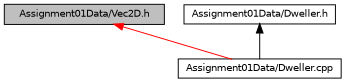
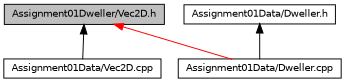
node "Assignment01Data/Vec2D.h": label "Assignment01Data/Vec2D.h" -> "Assignment01Dweller/Vec2D.h"
node "Assignment01Data/Vec2D.cpp": added
